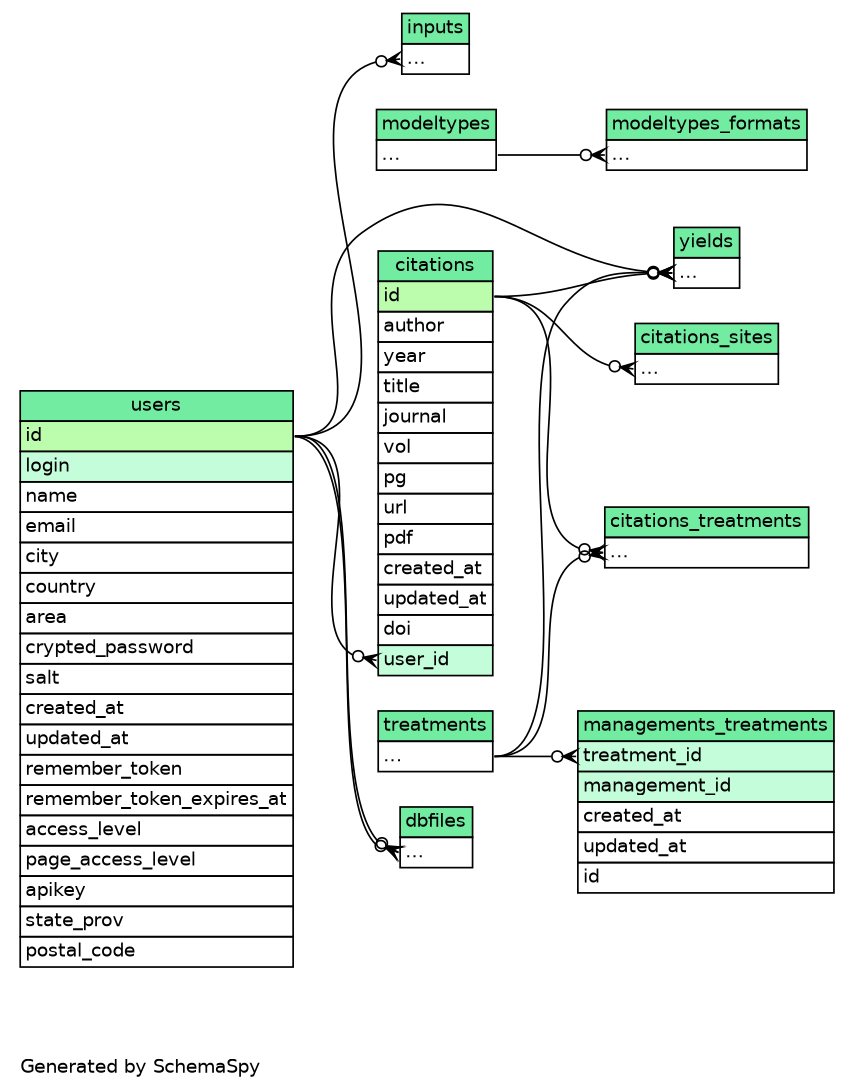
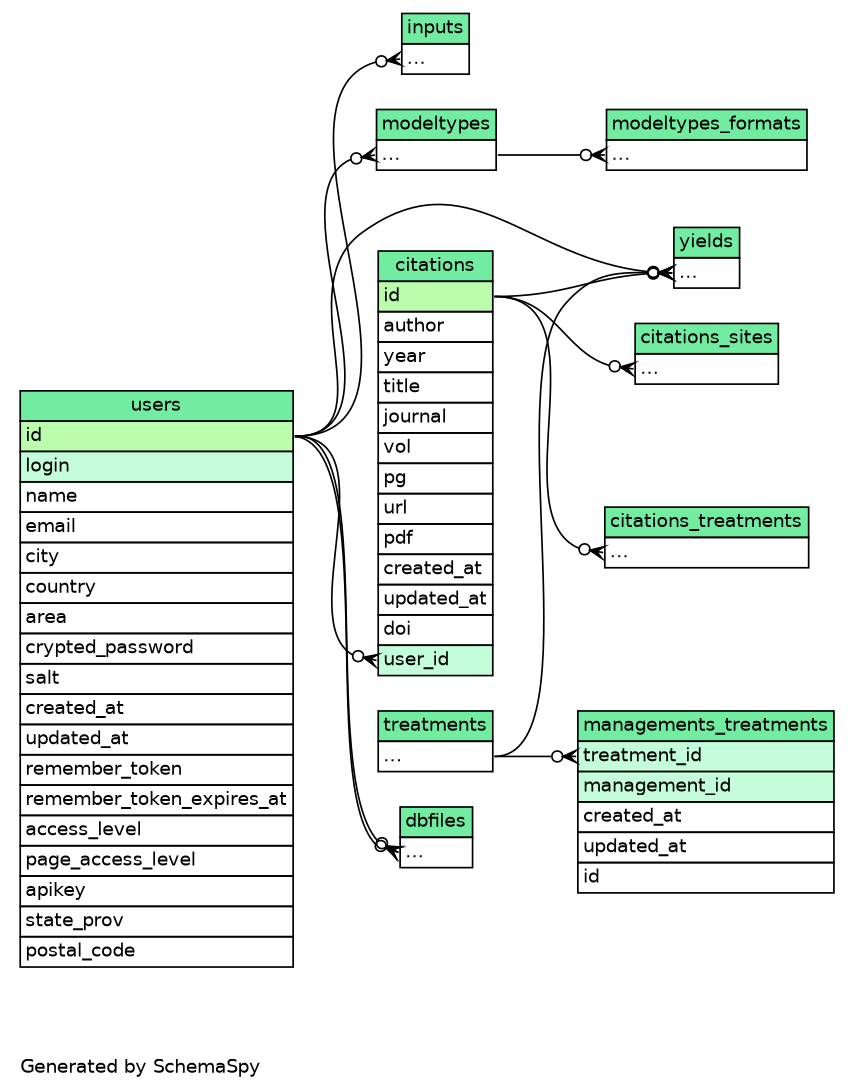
edge "users" -> "modeltypes": added
edge "treatments" -> "citations_treatments": removed
